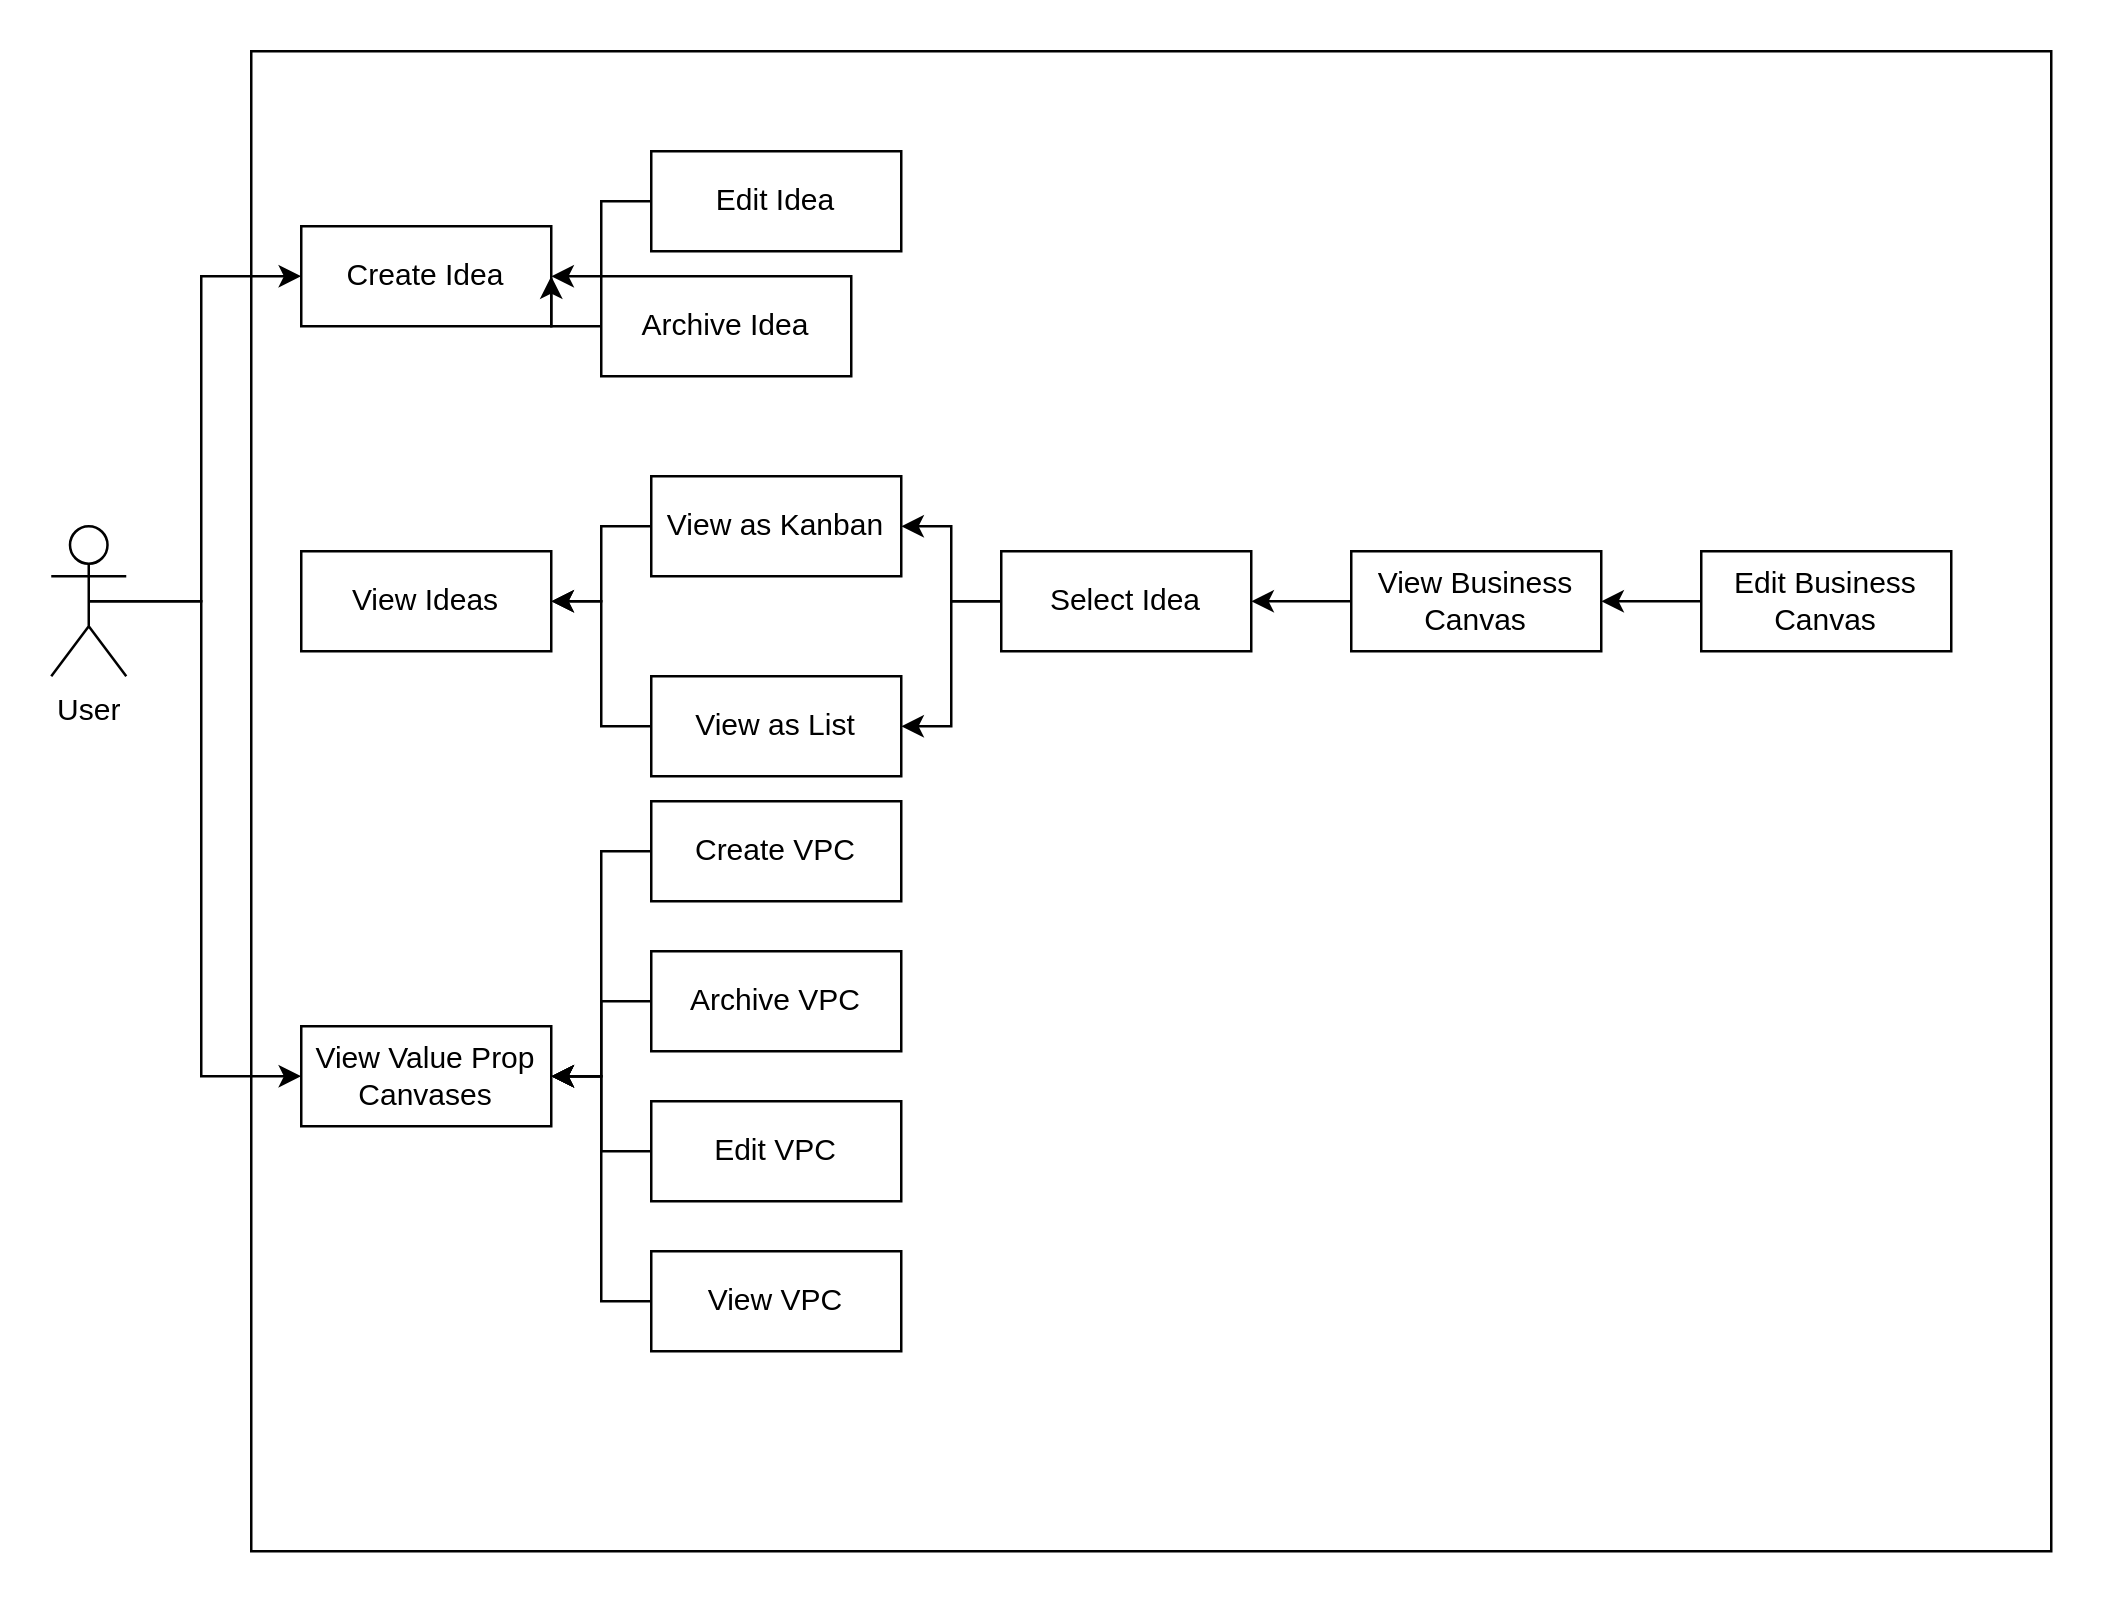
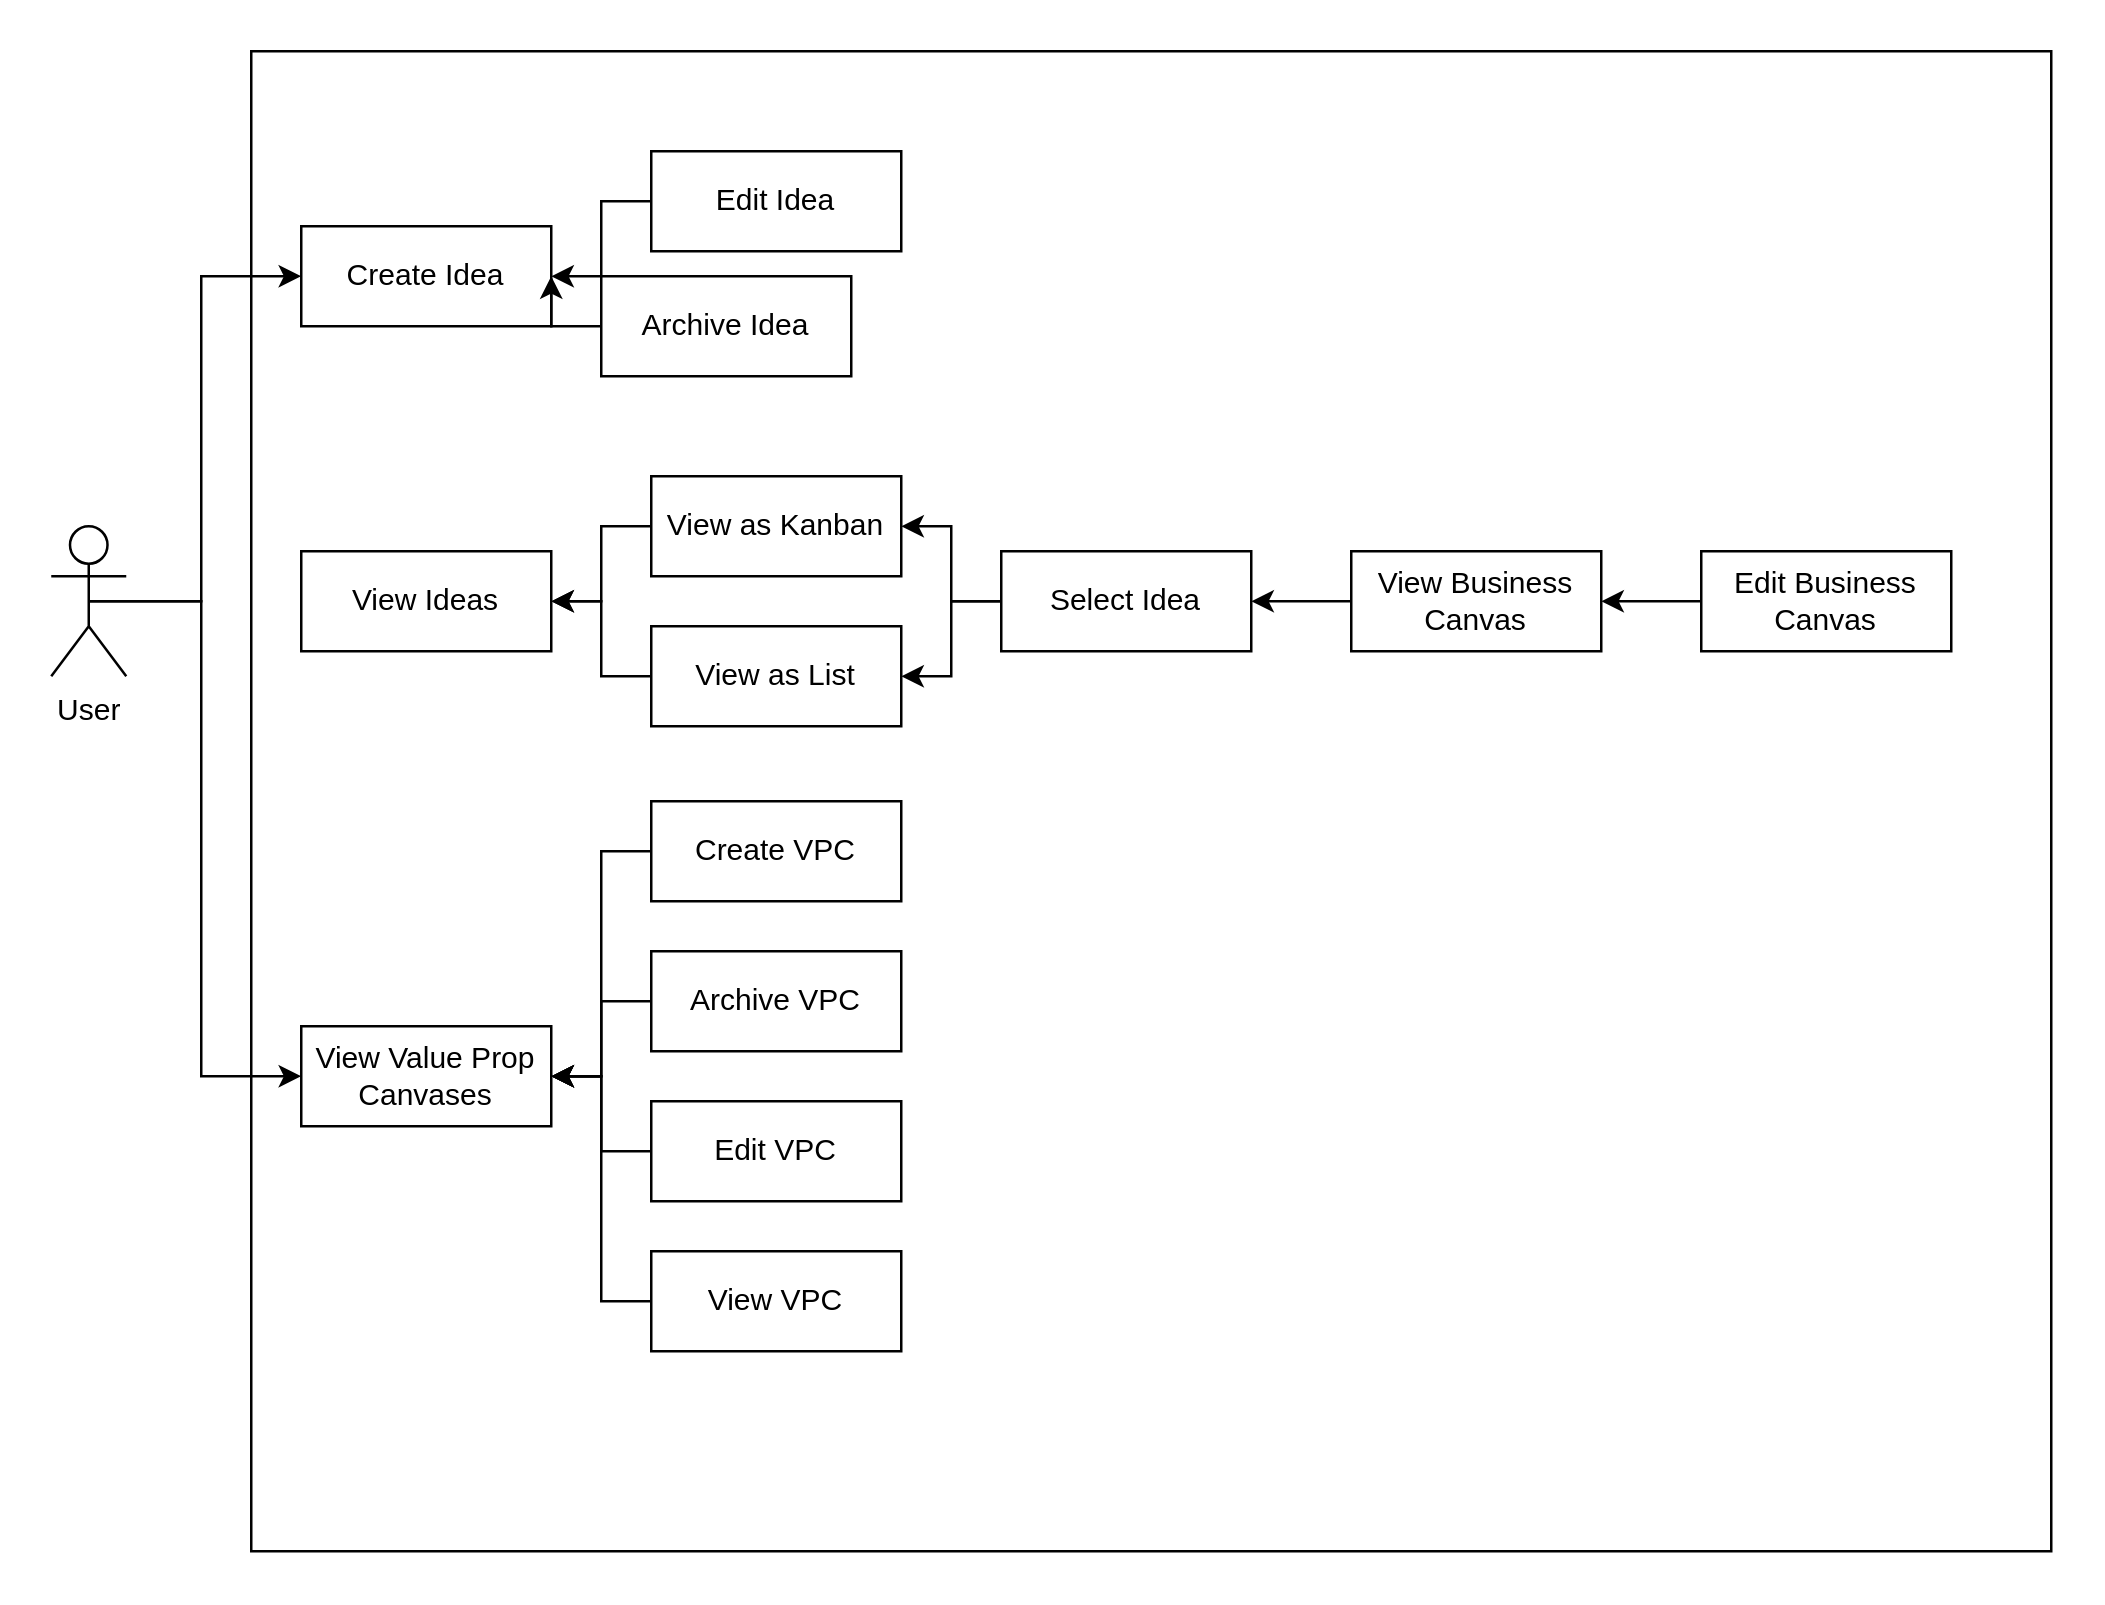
node "View as List": moved (776, 726) -> (776, 676)
